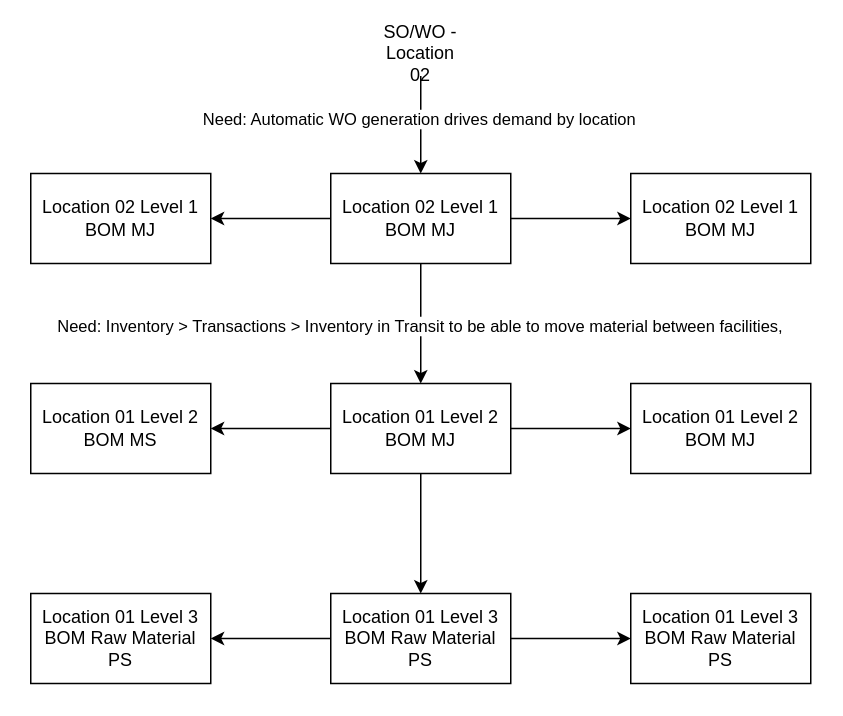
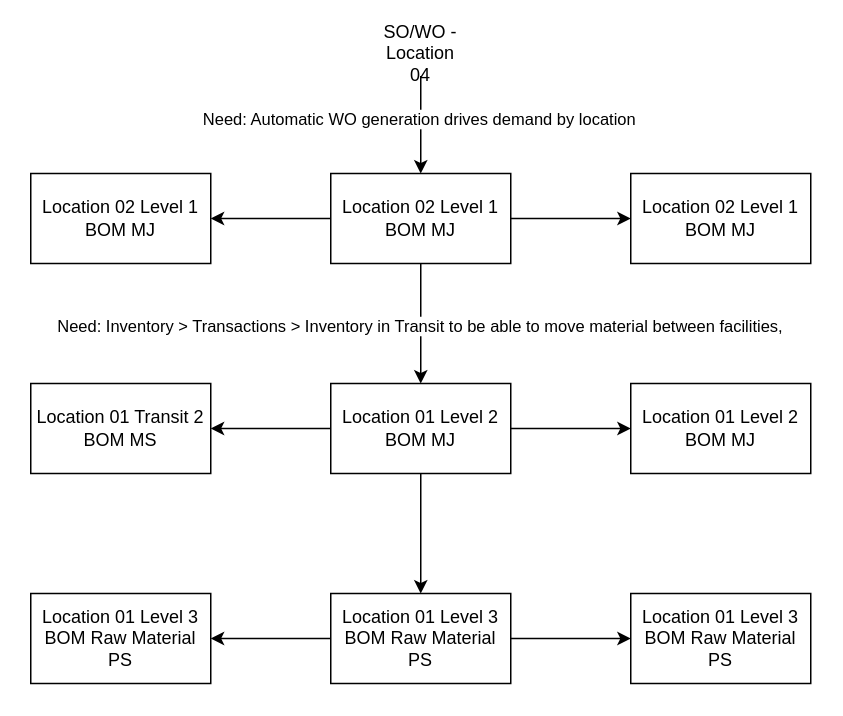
node "SO/WO - Location 02": label "SO/WO - Location 02" -> "SO/WO - Location 04"
node "Location 01 Level 2 BOM MS": label "Location 01 Level 2 BOM MS" -> "Location 01 Transit 2 BOM MS"
